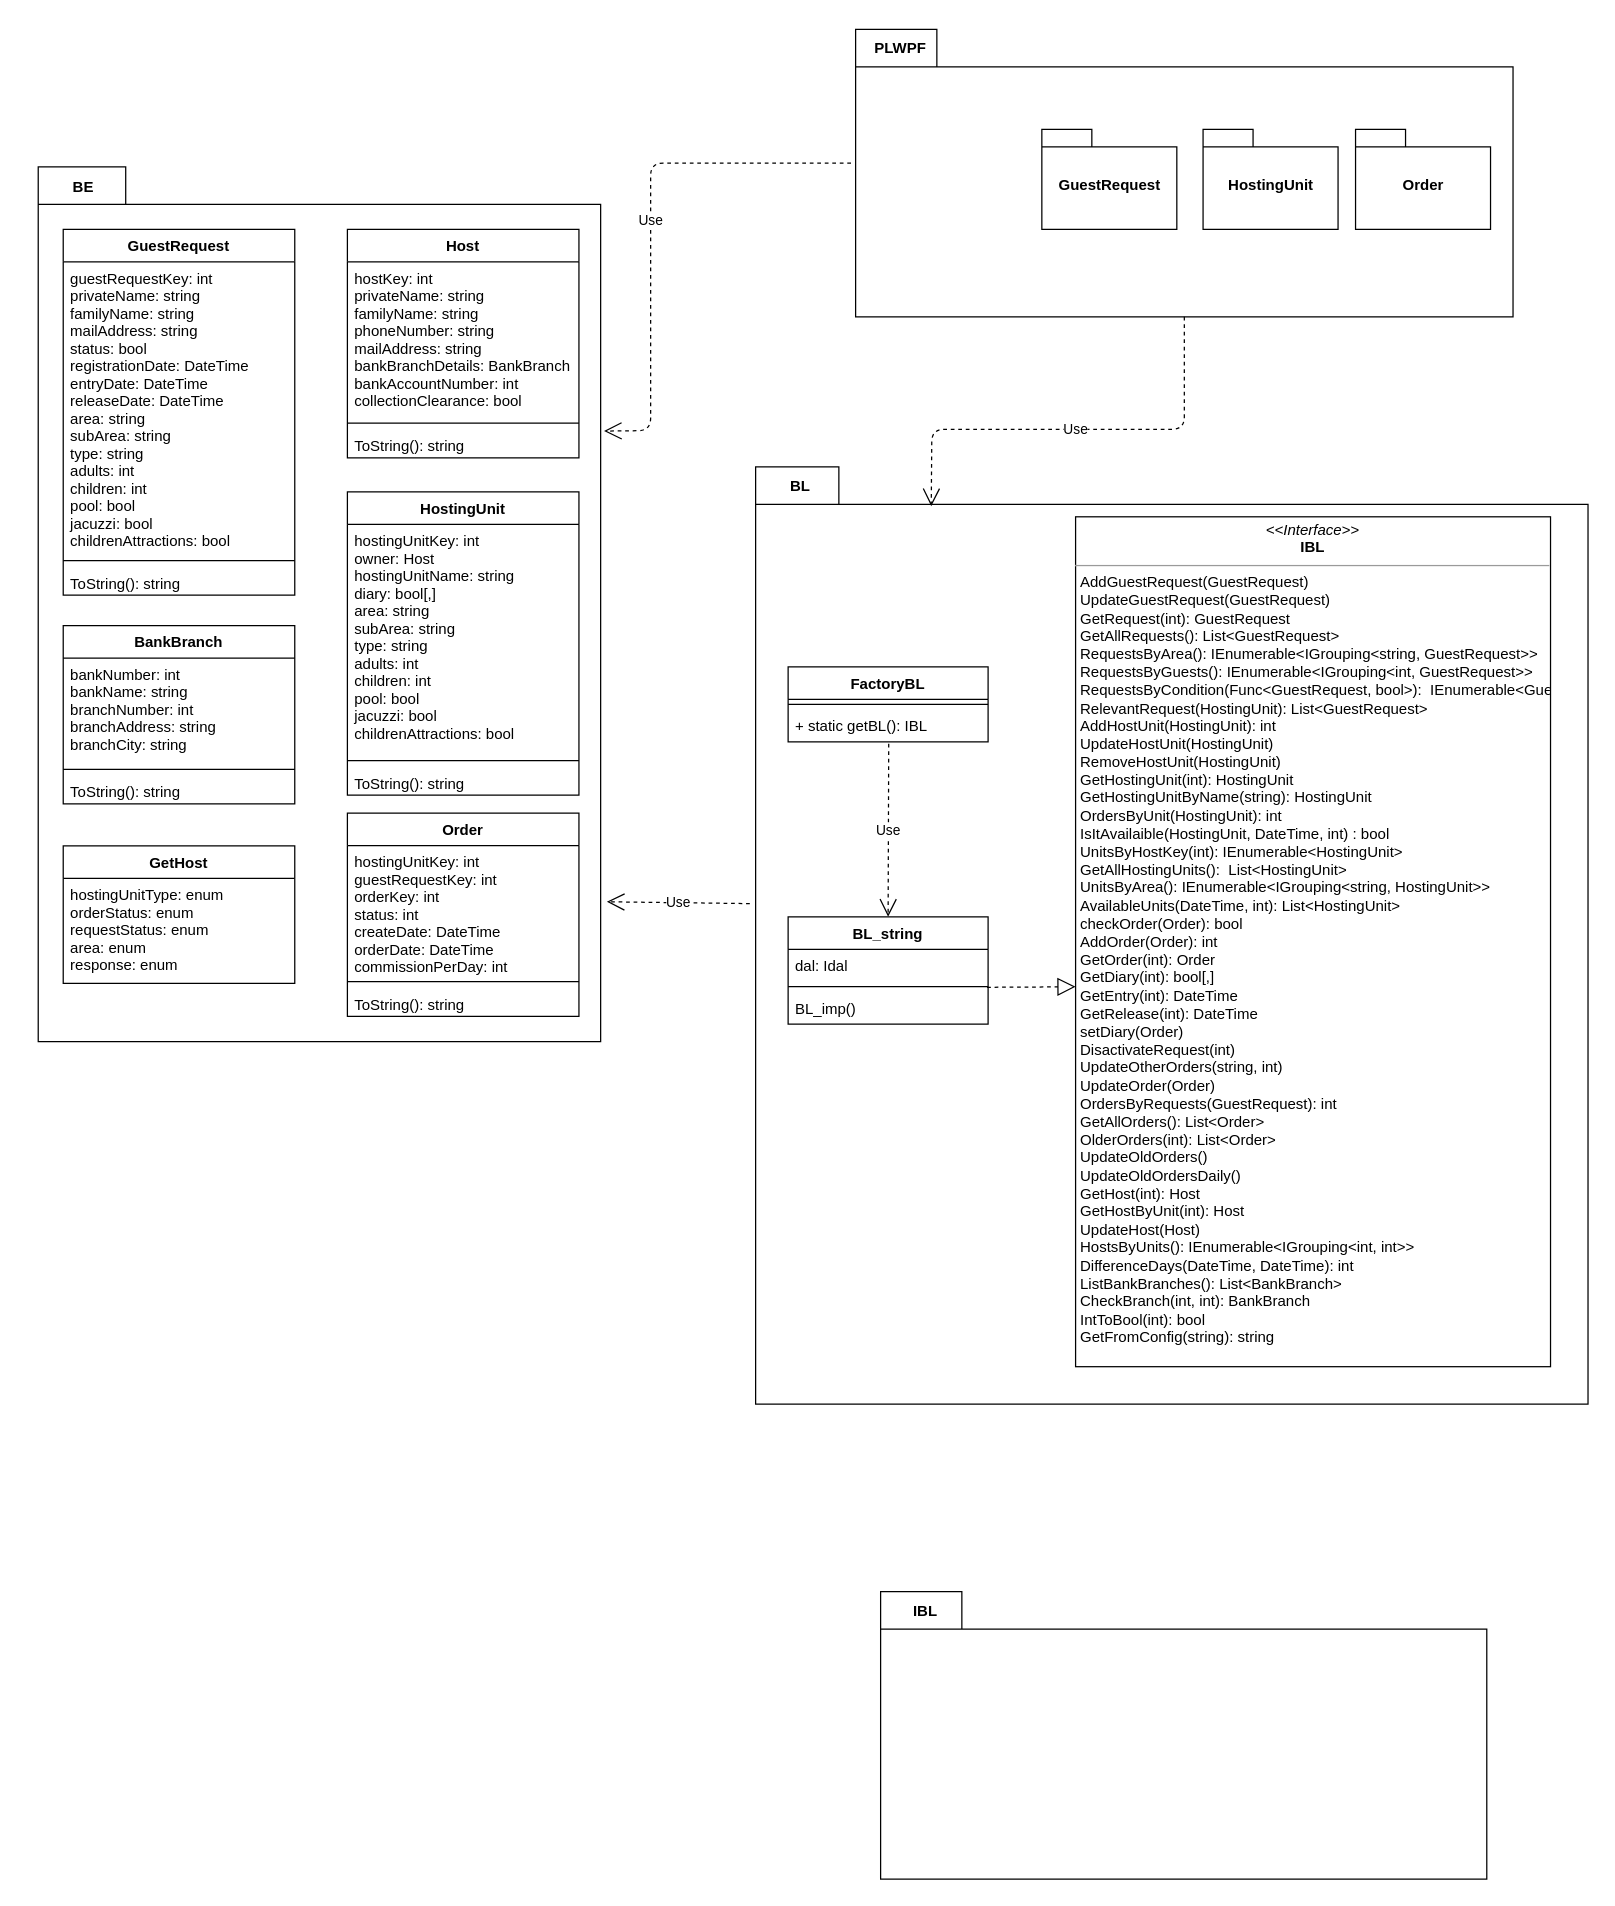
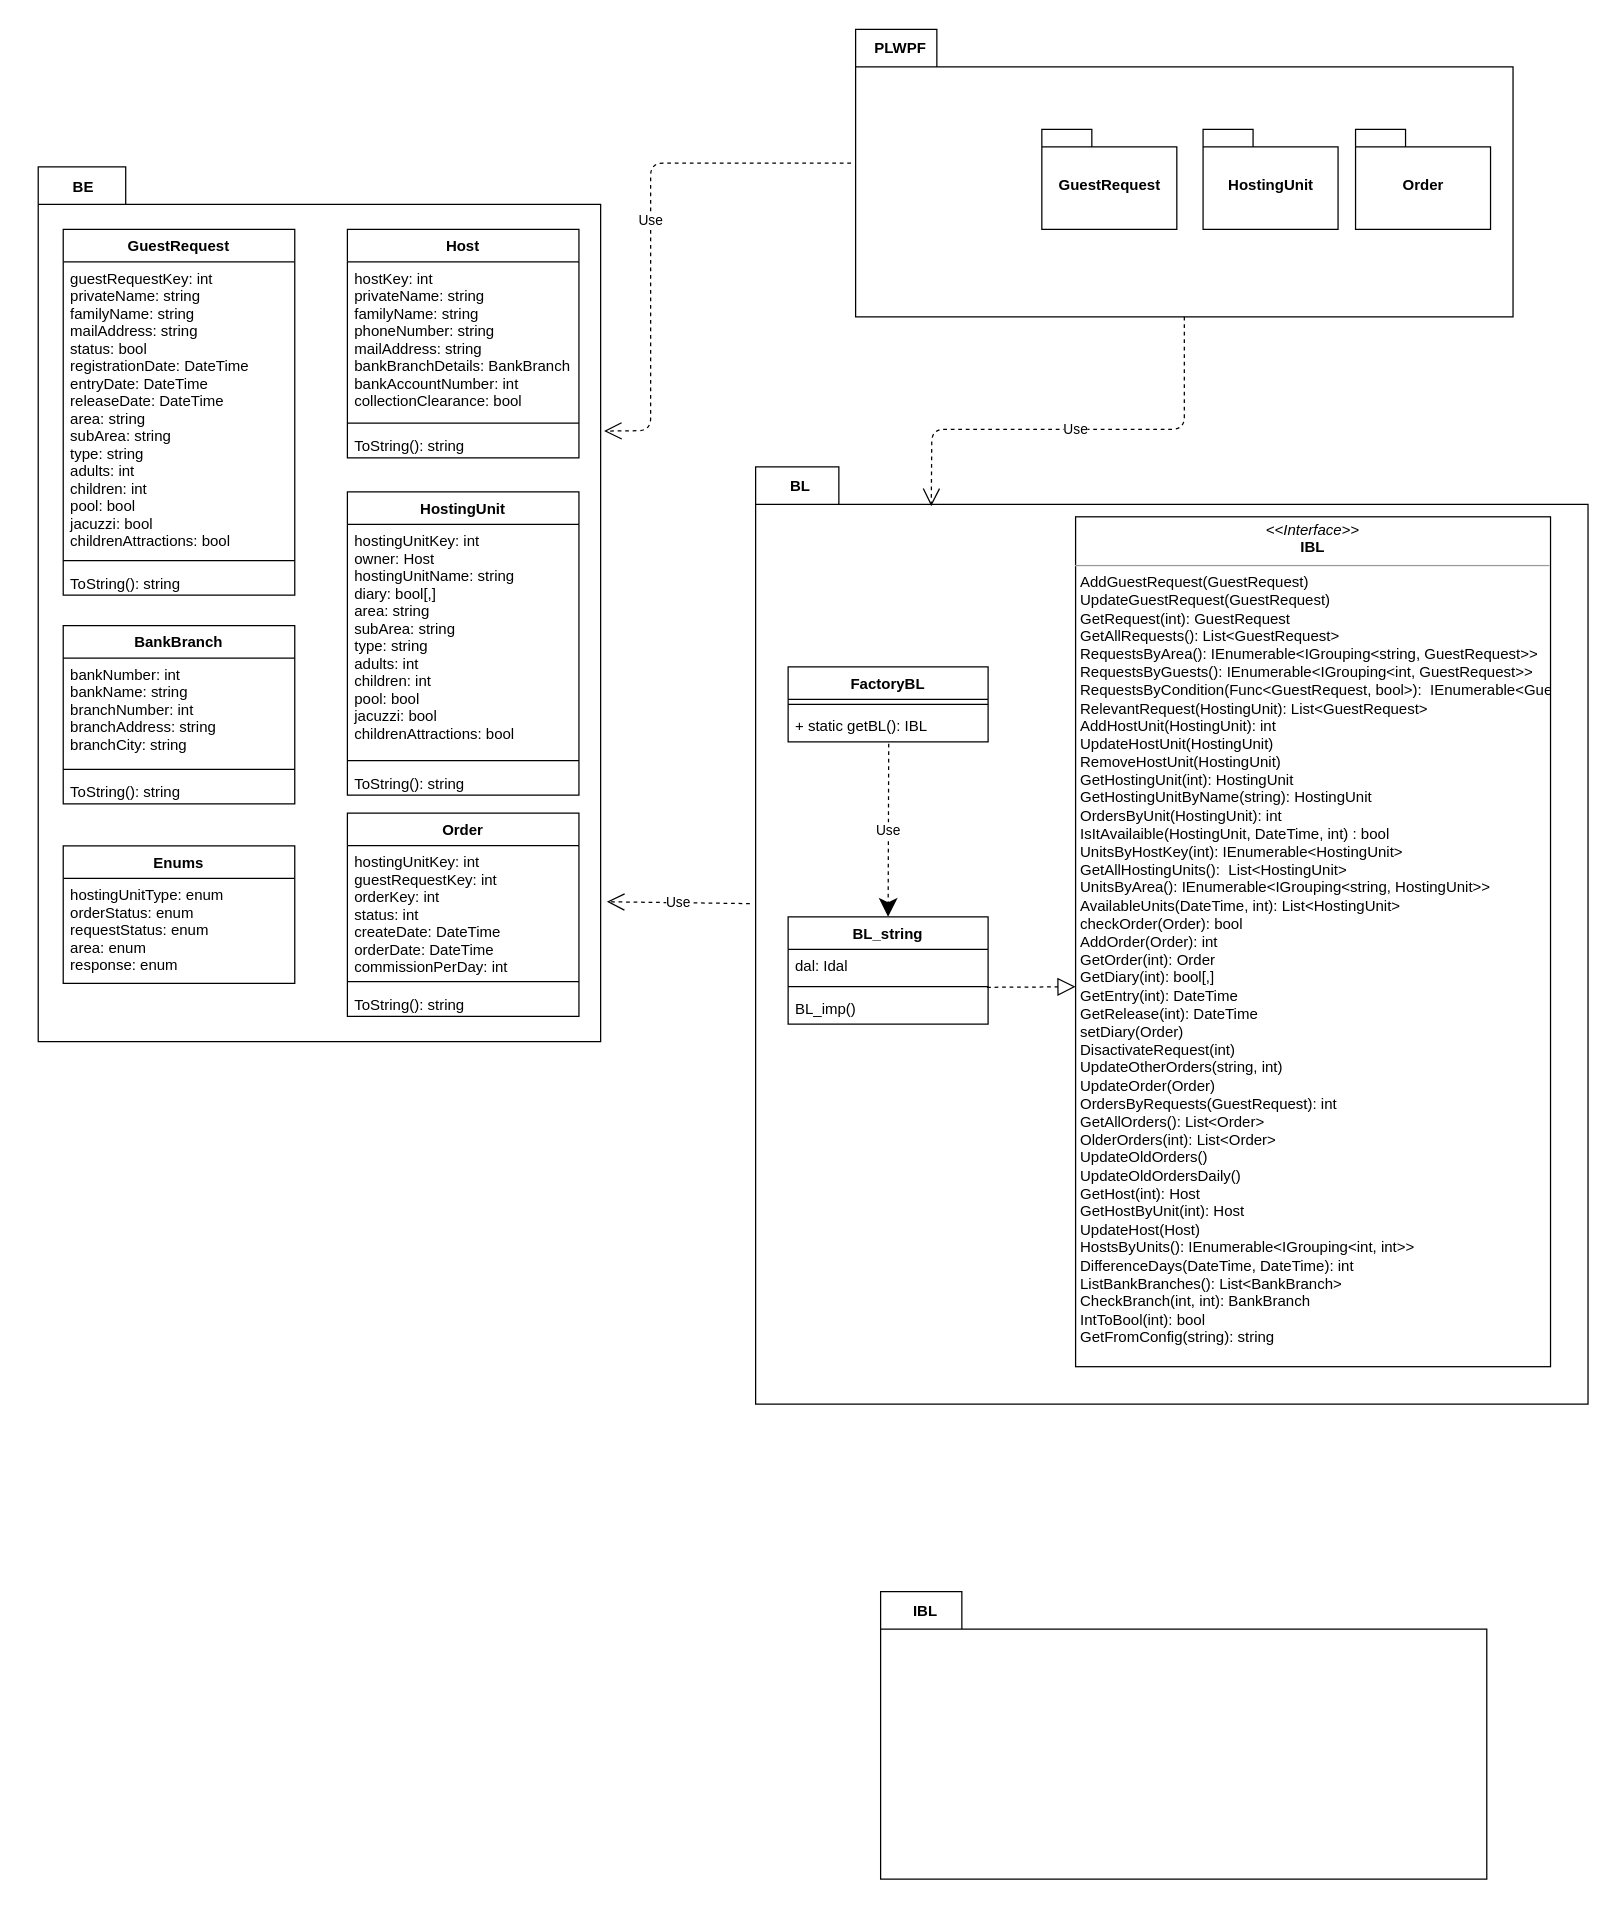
node "GetHost": label "GetHost" -> "Enums"
edge "+ static getBL(): IBL" -> "BL_string": arrowhead open -> classic
